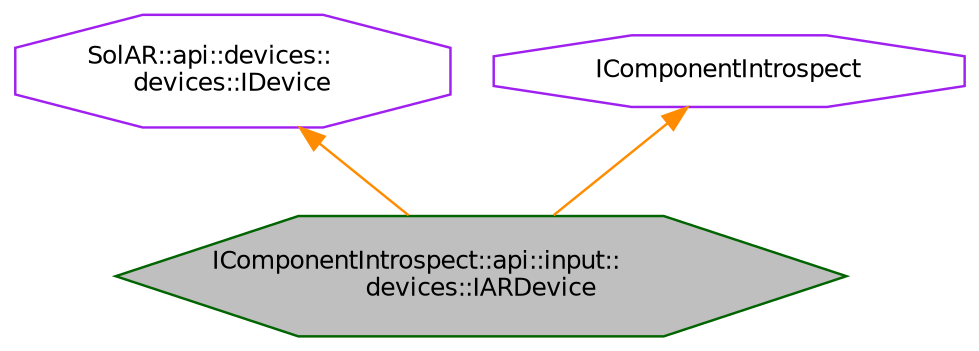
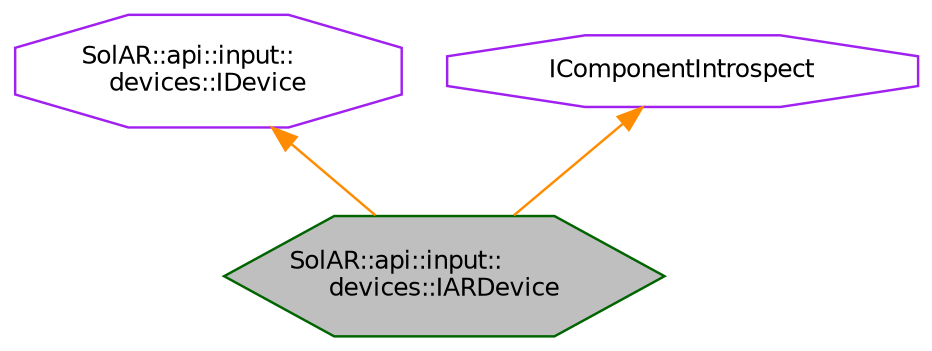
node "SolAR::api::devices:: devices::IDevice": label "SolAR::api::devices:: devices::IDevice" -> "SolAR::api::input:: devices::IDevice"
node "IComponentIntrospect::api::input:: devices::IARDevice": label "IComponentIntrospect::api::input:: devices::IARDevice" -> "SolAR::api::input:: devices::IARDevice"
